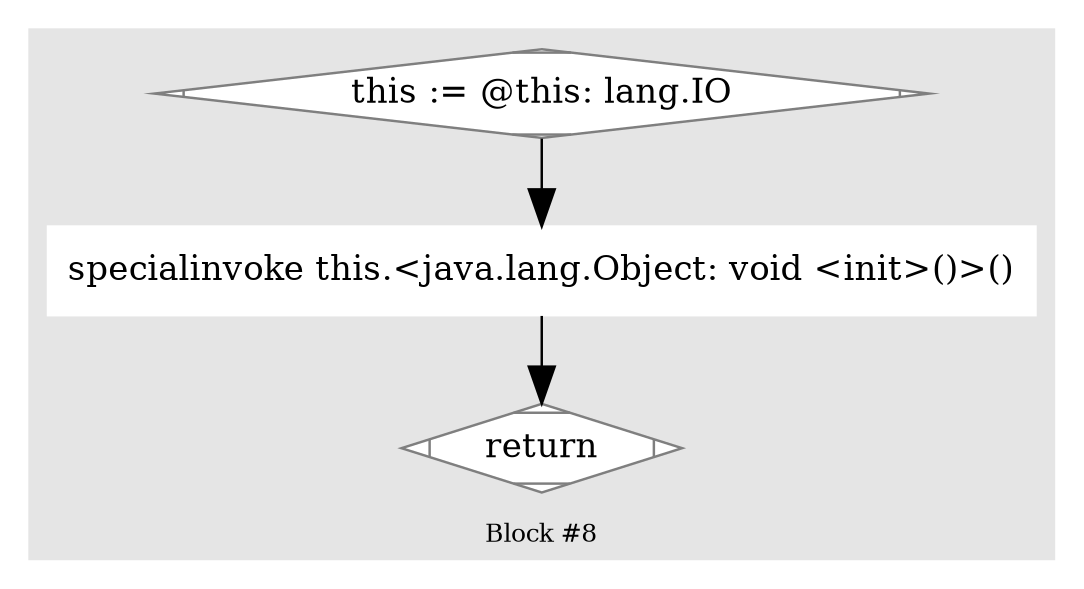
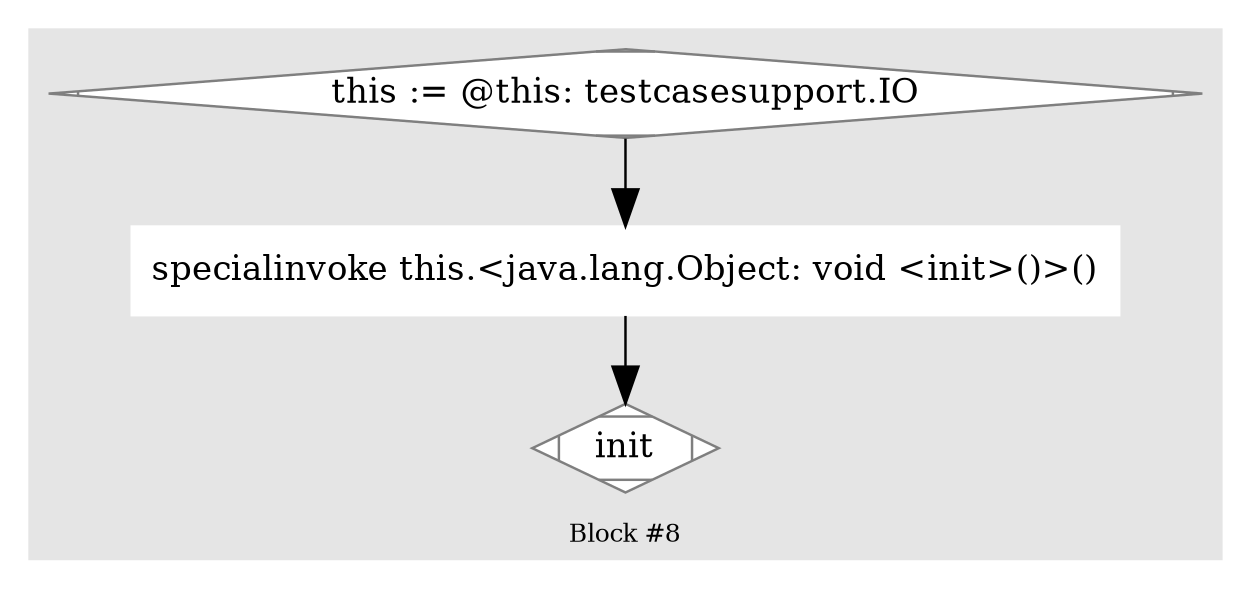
node "this := @this: lang.IO": label "this := @this: lang.IO" -> "this := @this: testcasesupport.IO"
node "return": label "return" -> "init"
